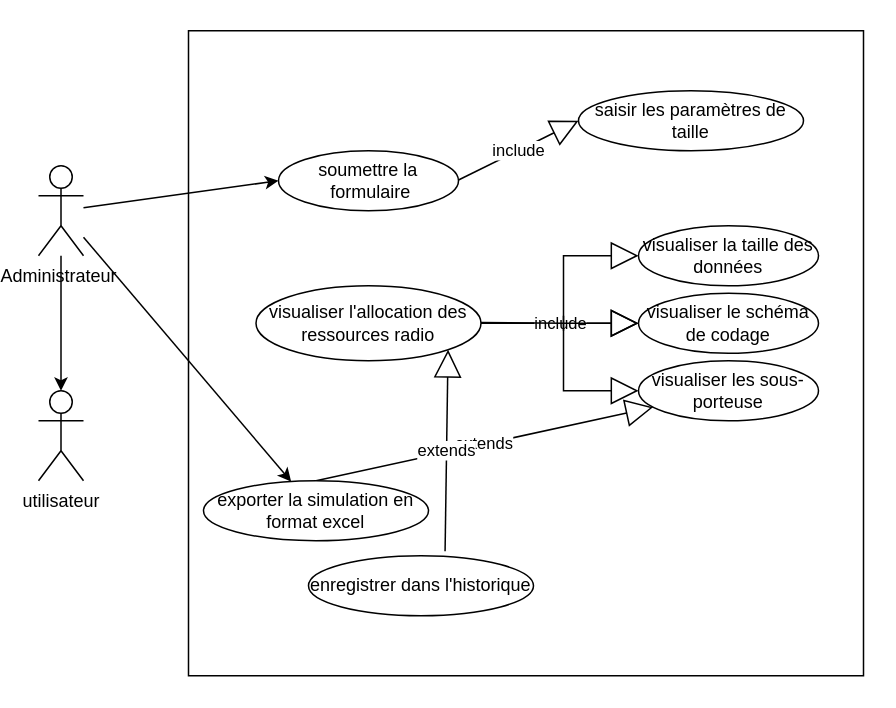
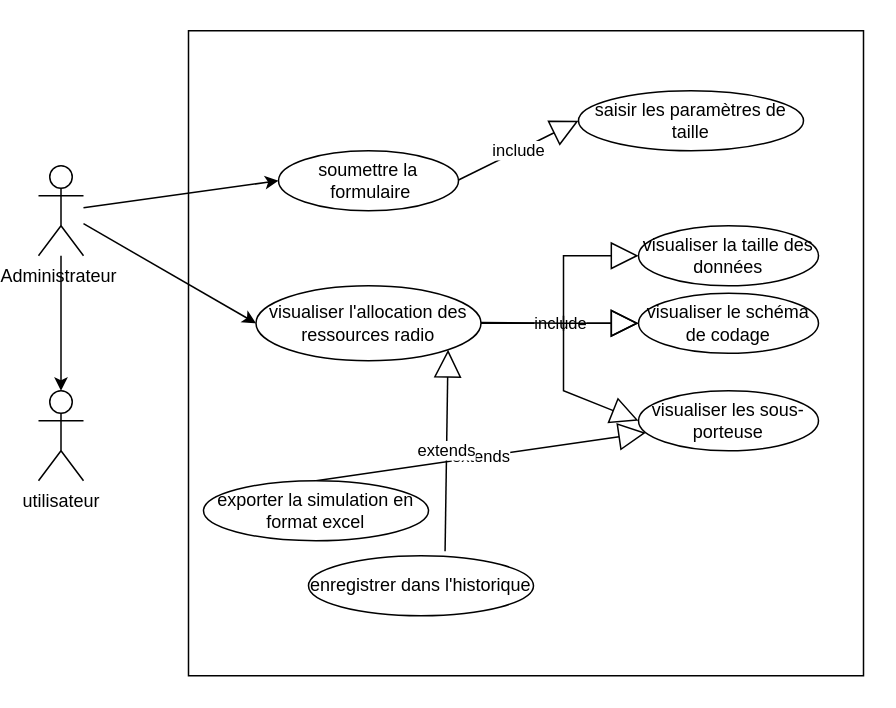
edge "Administrateur" -> "exporter la simulation en format excel": now "Administrateur" -> "visualiser l'allocation des ressources radio"
node "visualiser les sous-porteuse": moved (728, 391) -> (728, 421)
